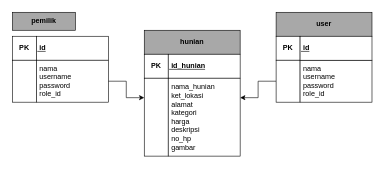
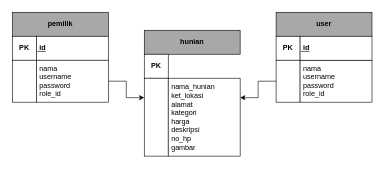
node "pemilik": size 63x18 -> 96x24
node "id_hunian": removed
